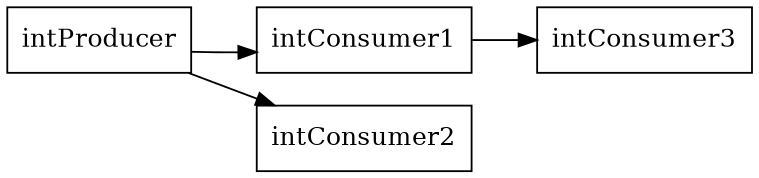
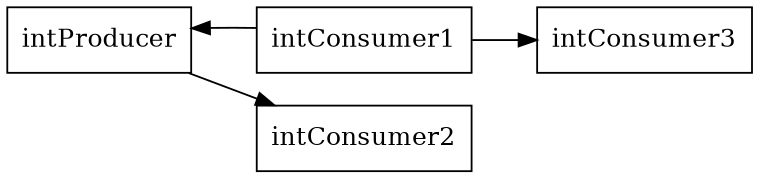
edge "intProducer" -> "intConsumer1": reversed
